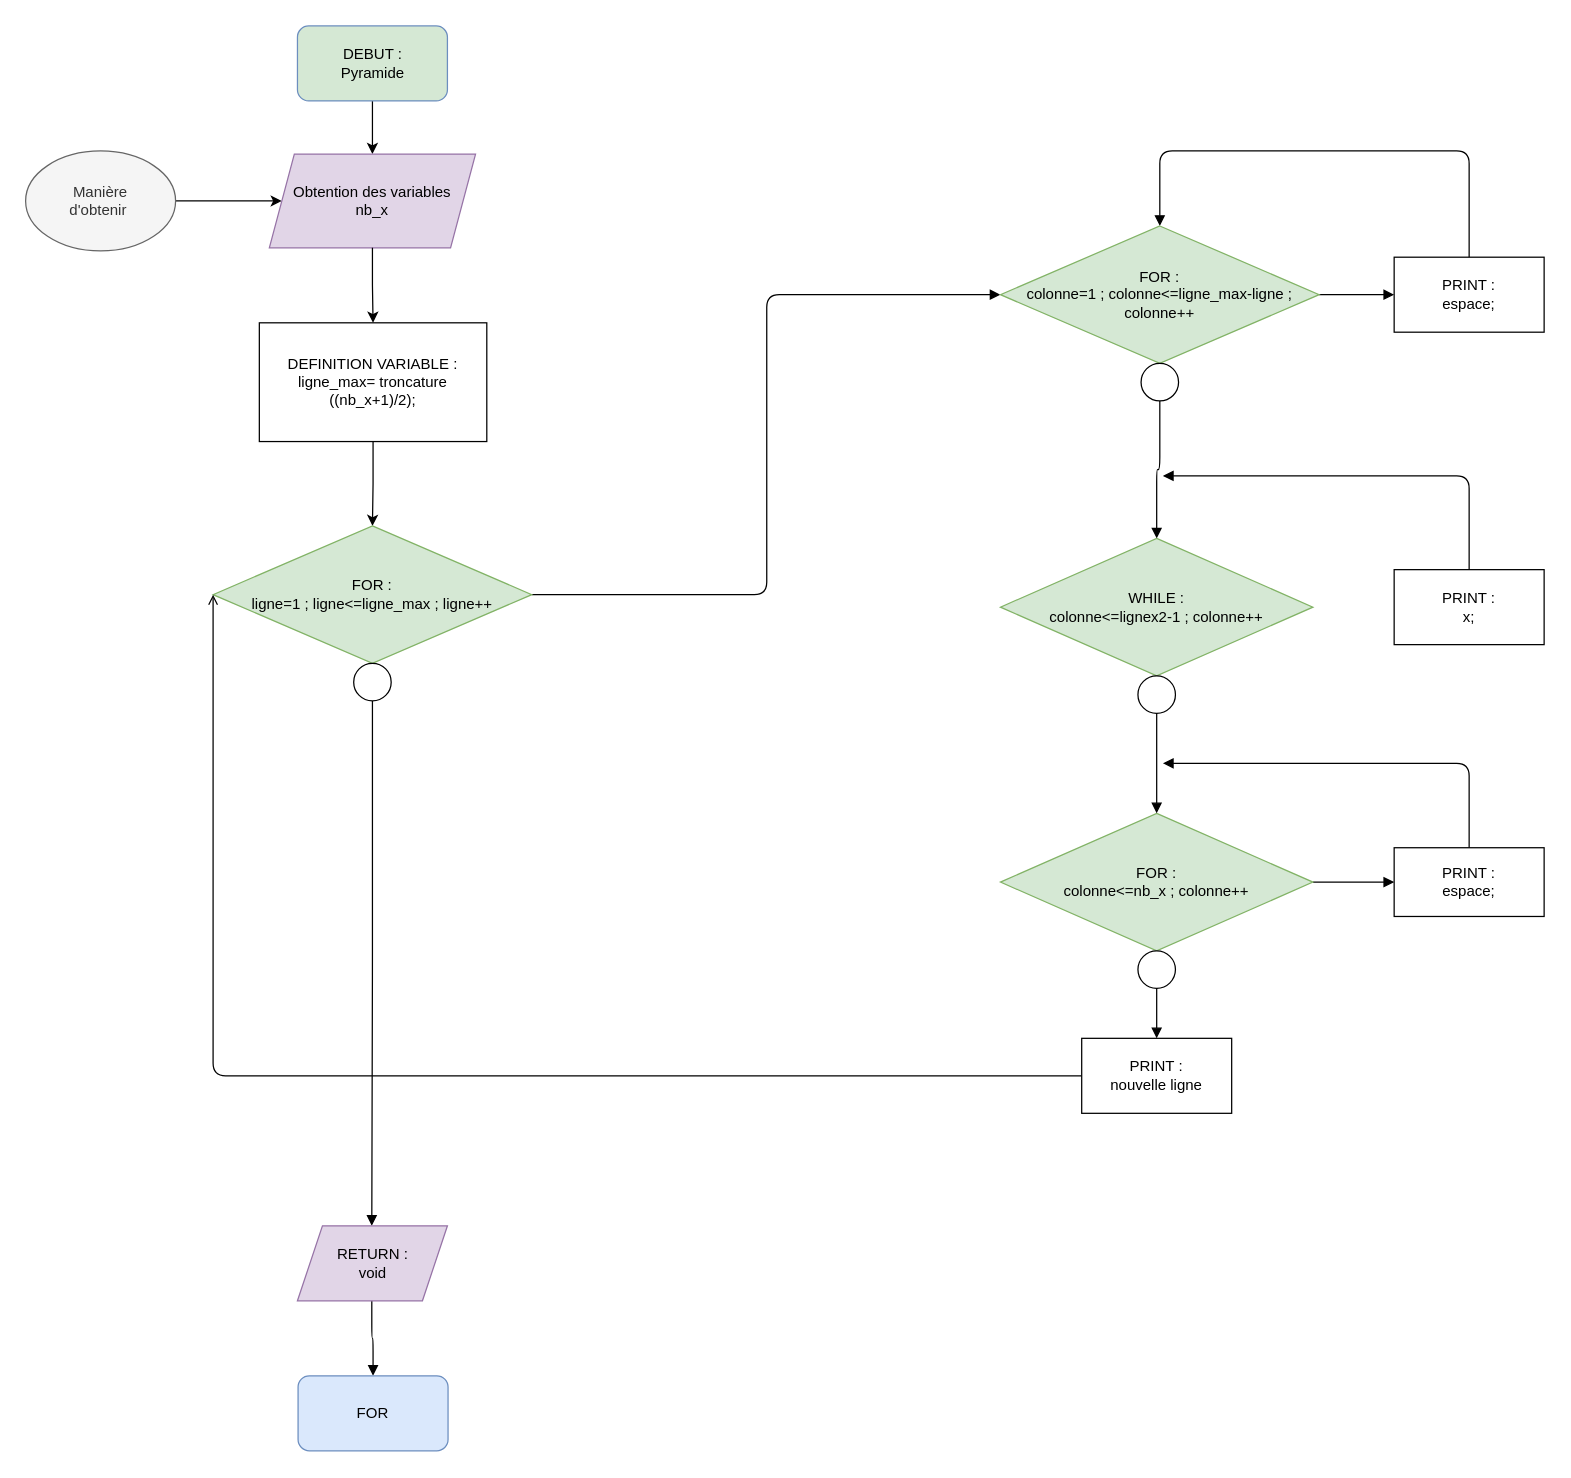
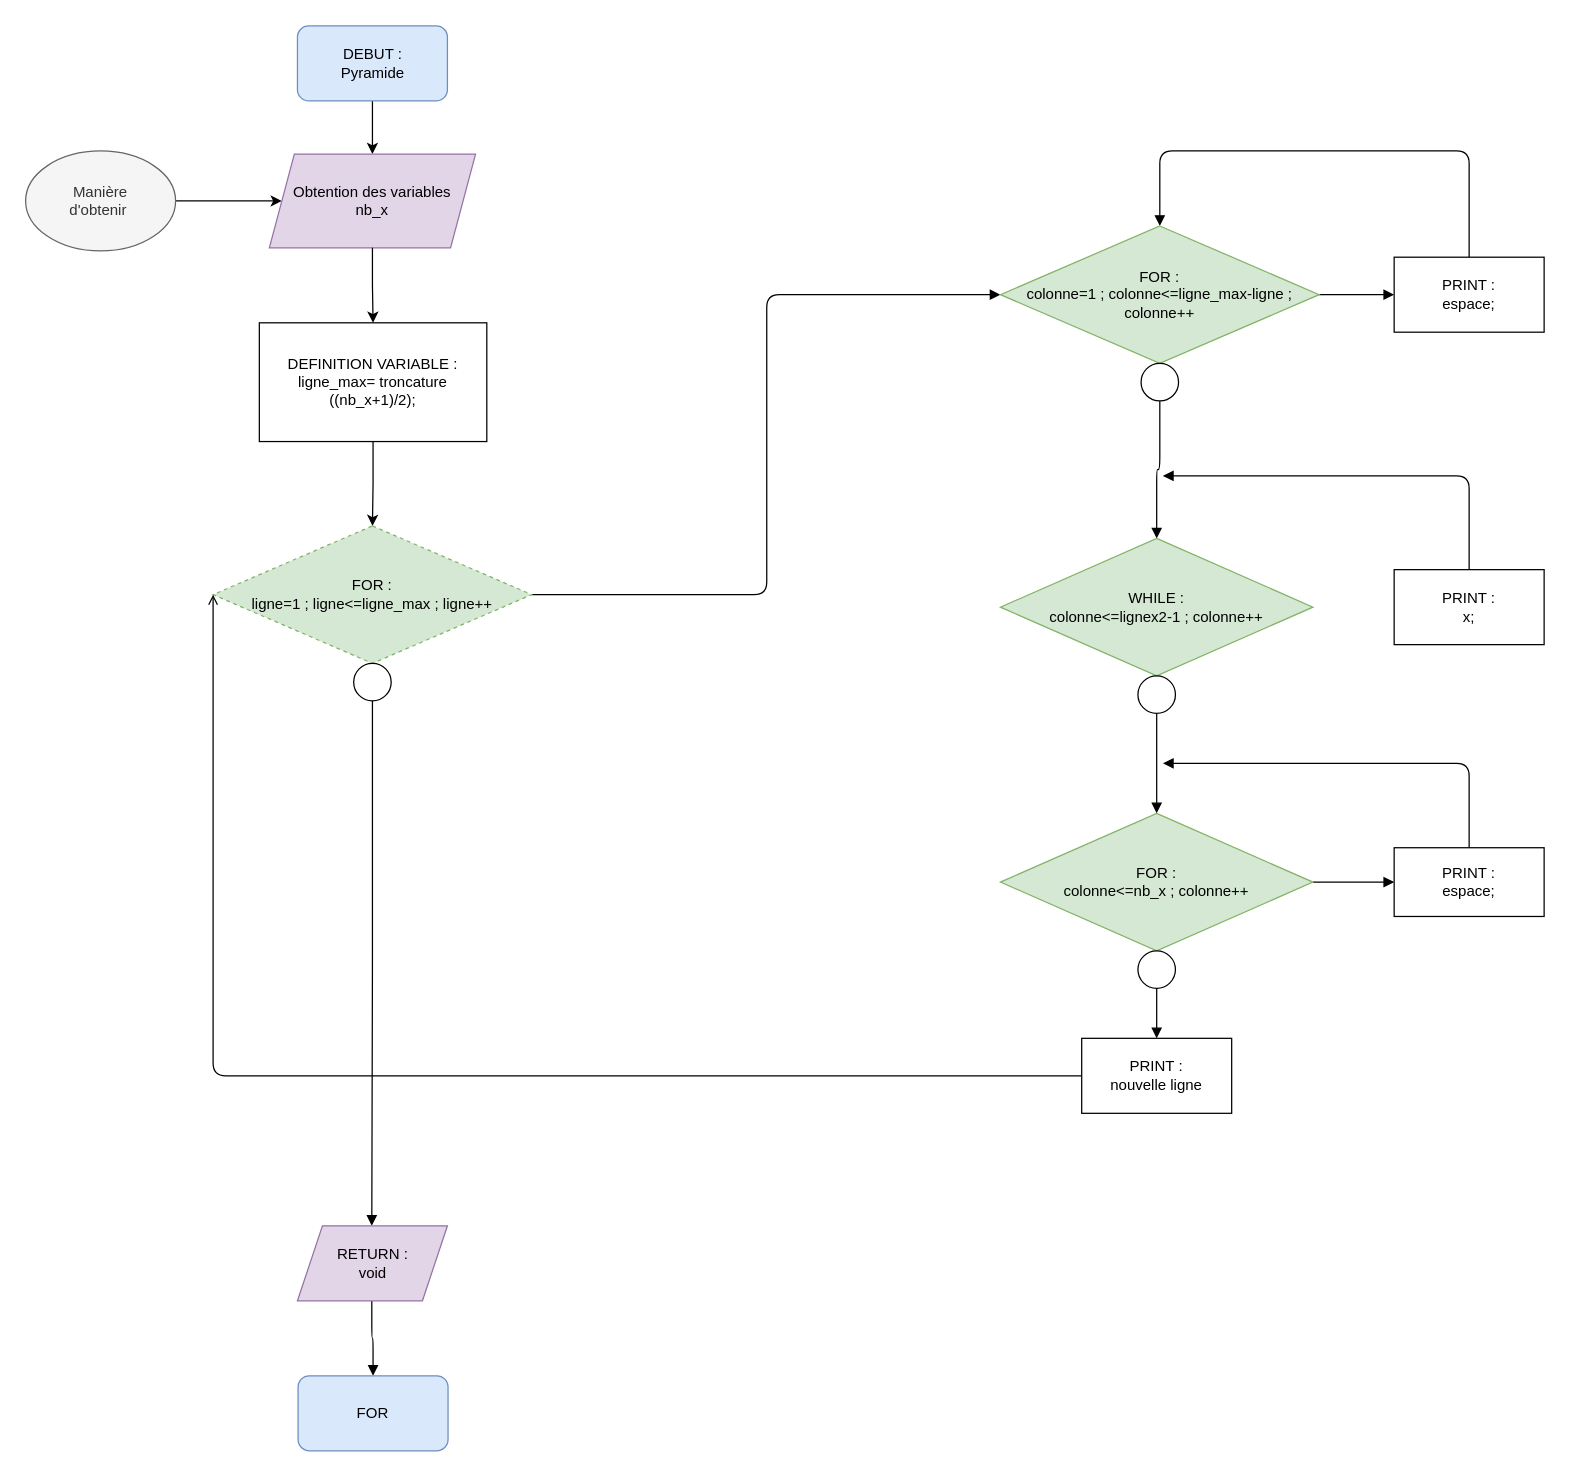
node "DEBUT : Pyramide": fillcolor #d5e8d4 -> #dae8fc
node "FOR : ligne=1 ; ligne<=ligne_max ; ligne++": style solid -> dashed
